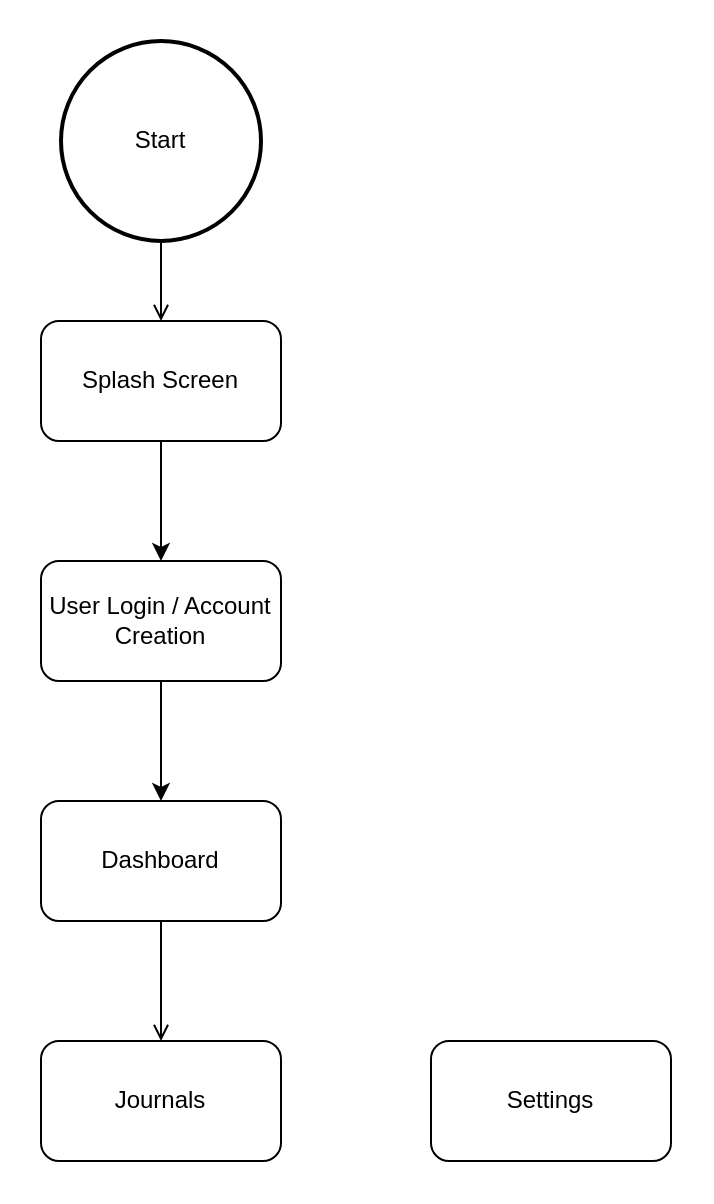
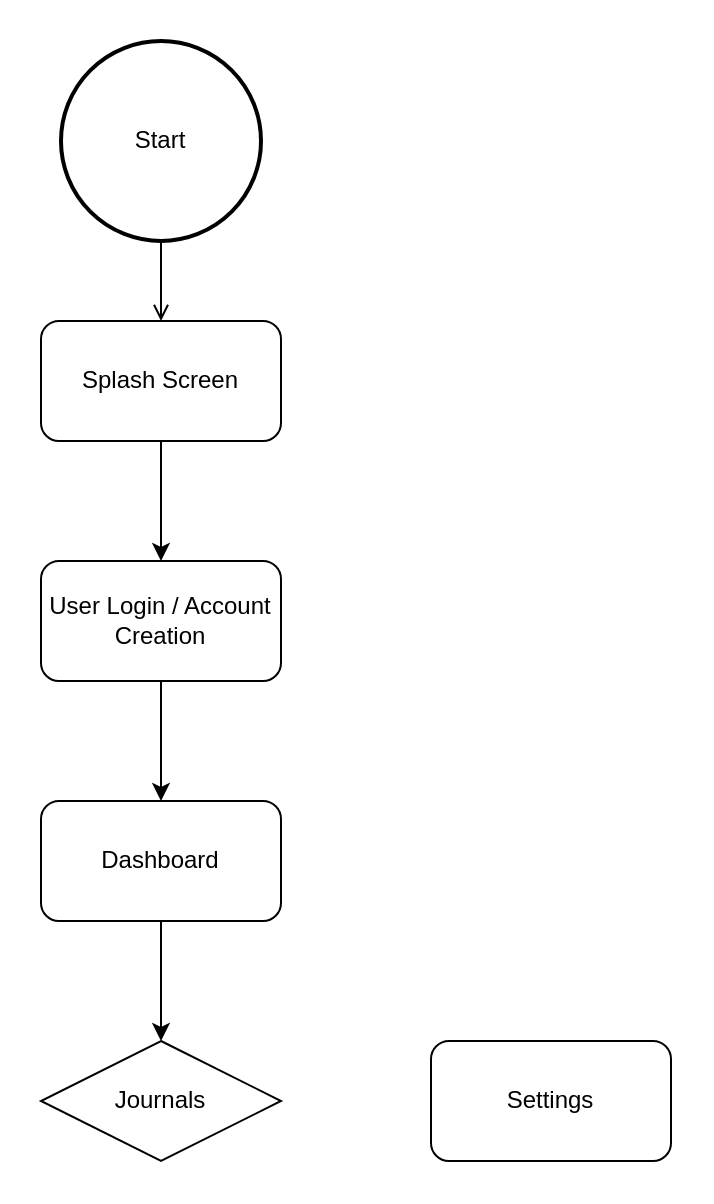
edge "Dashboard" -> "Journals": arrowhead open -> classic
node "Journals": shape rounded rectangle -> diamond
